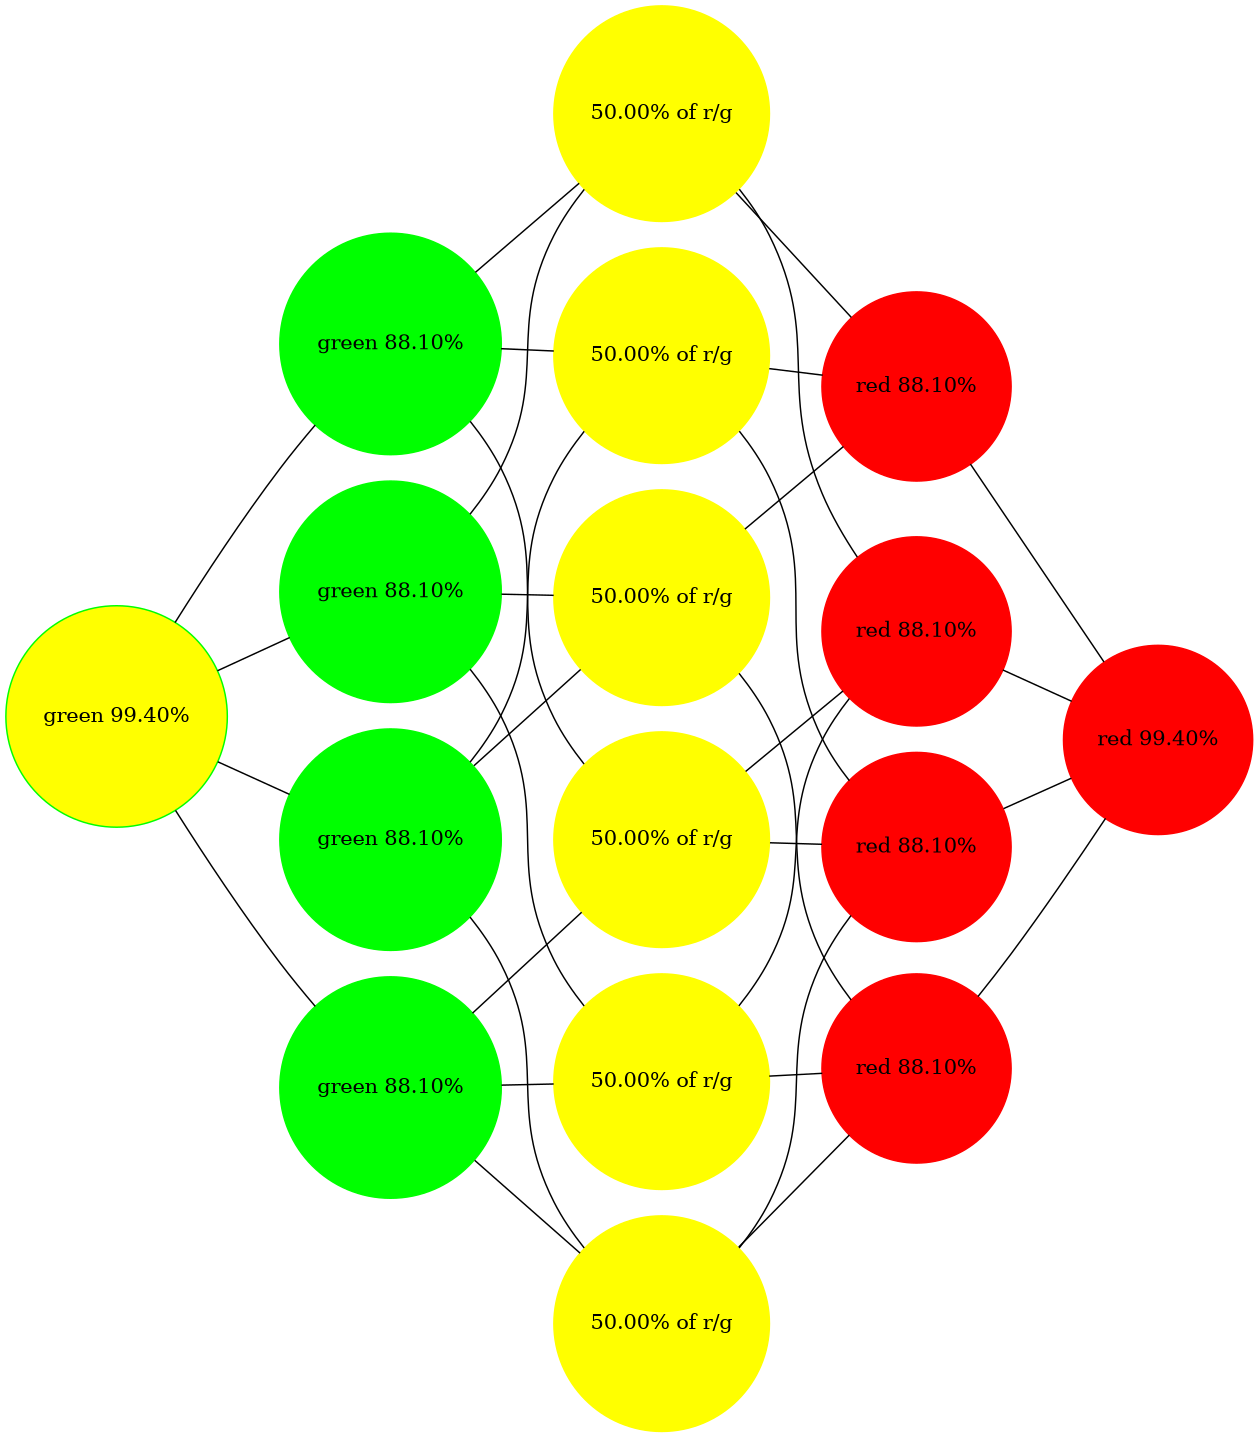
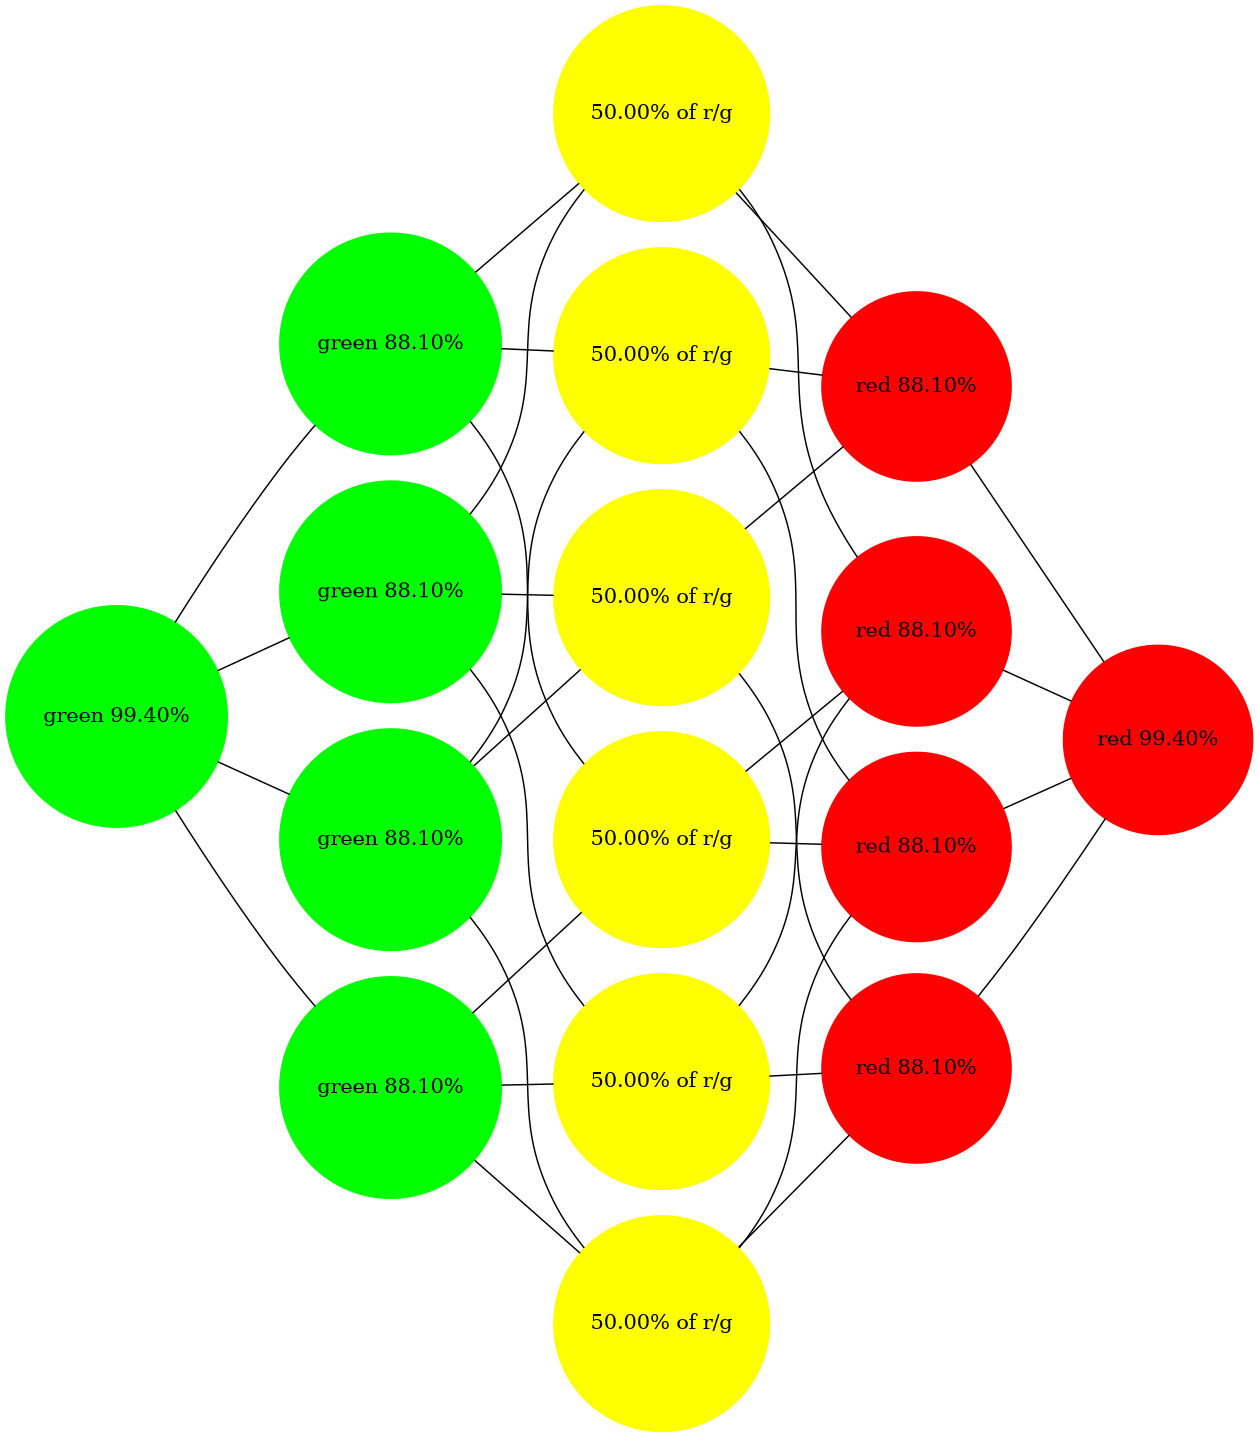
node "green 99.40%": fillcolor yellow -> green
